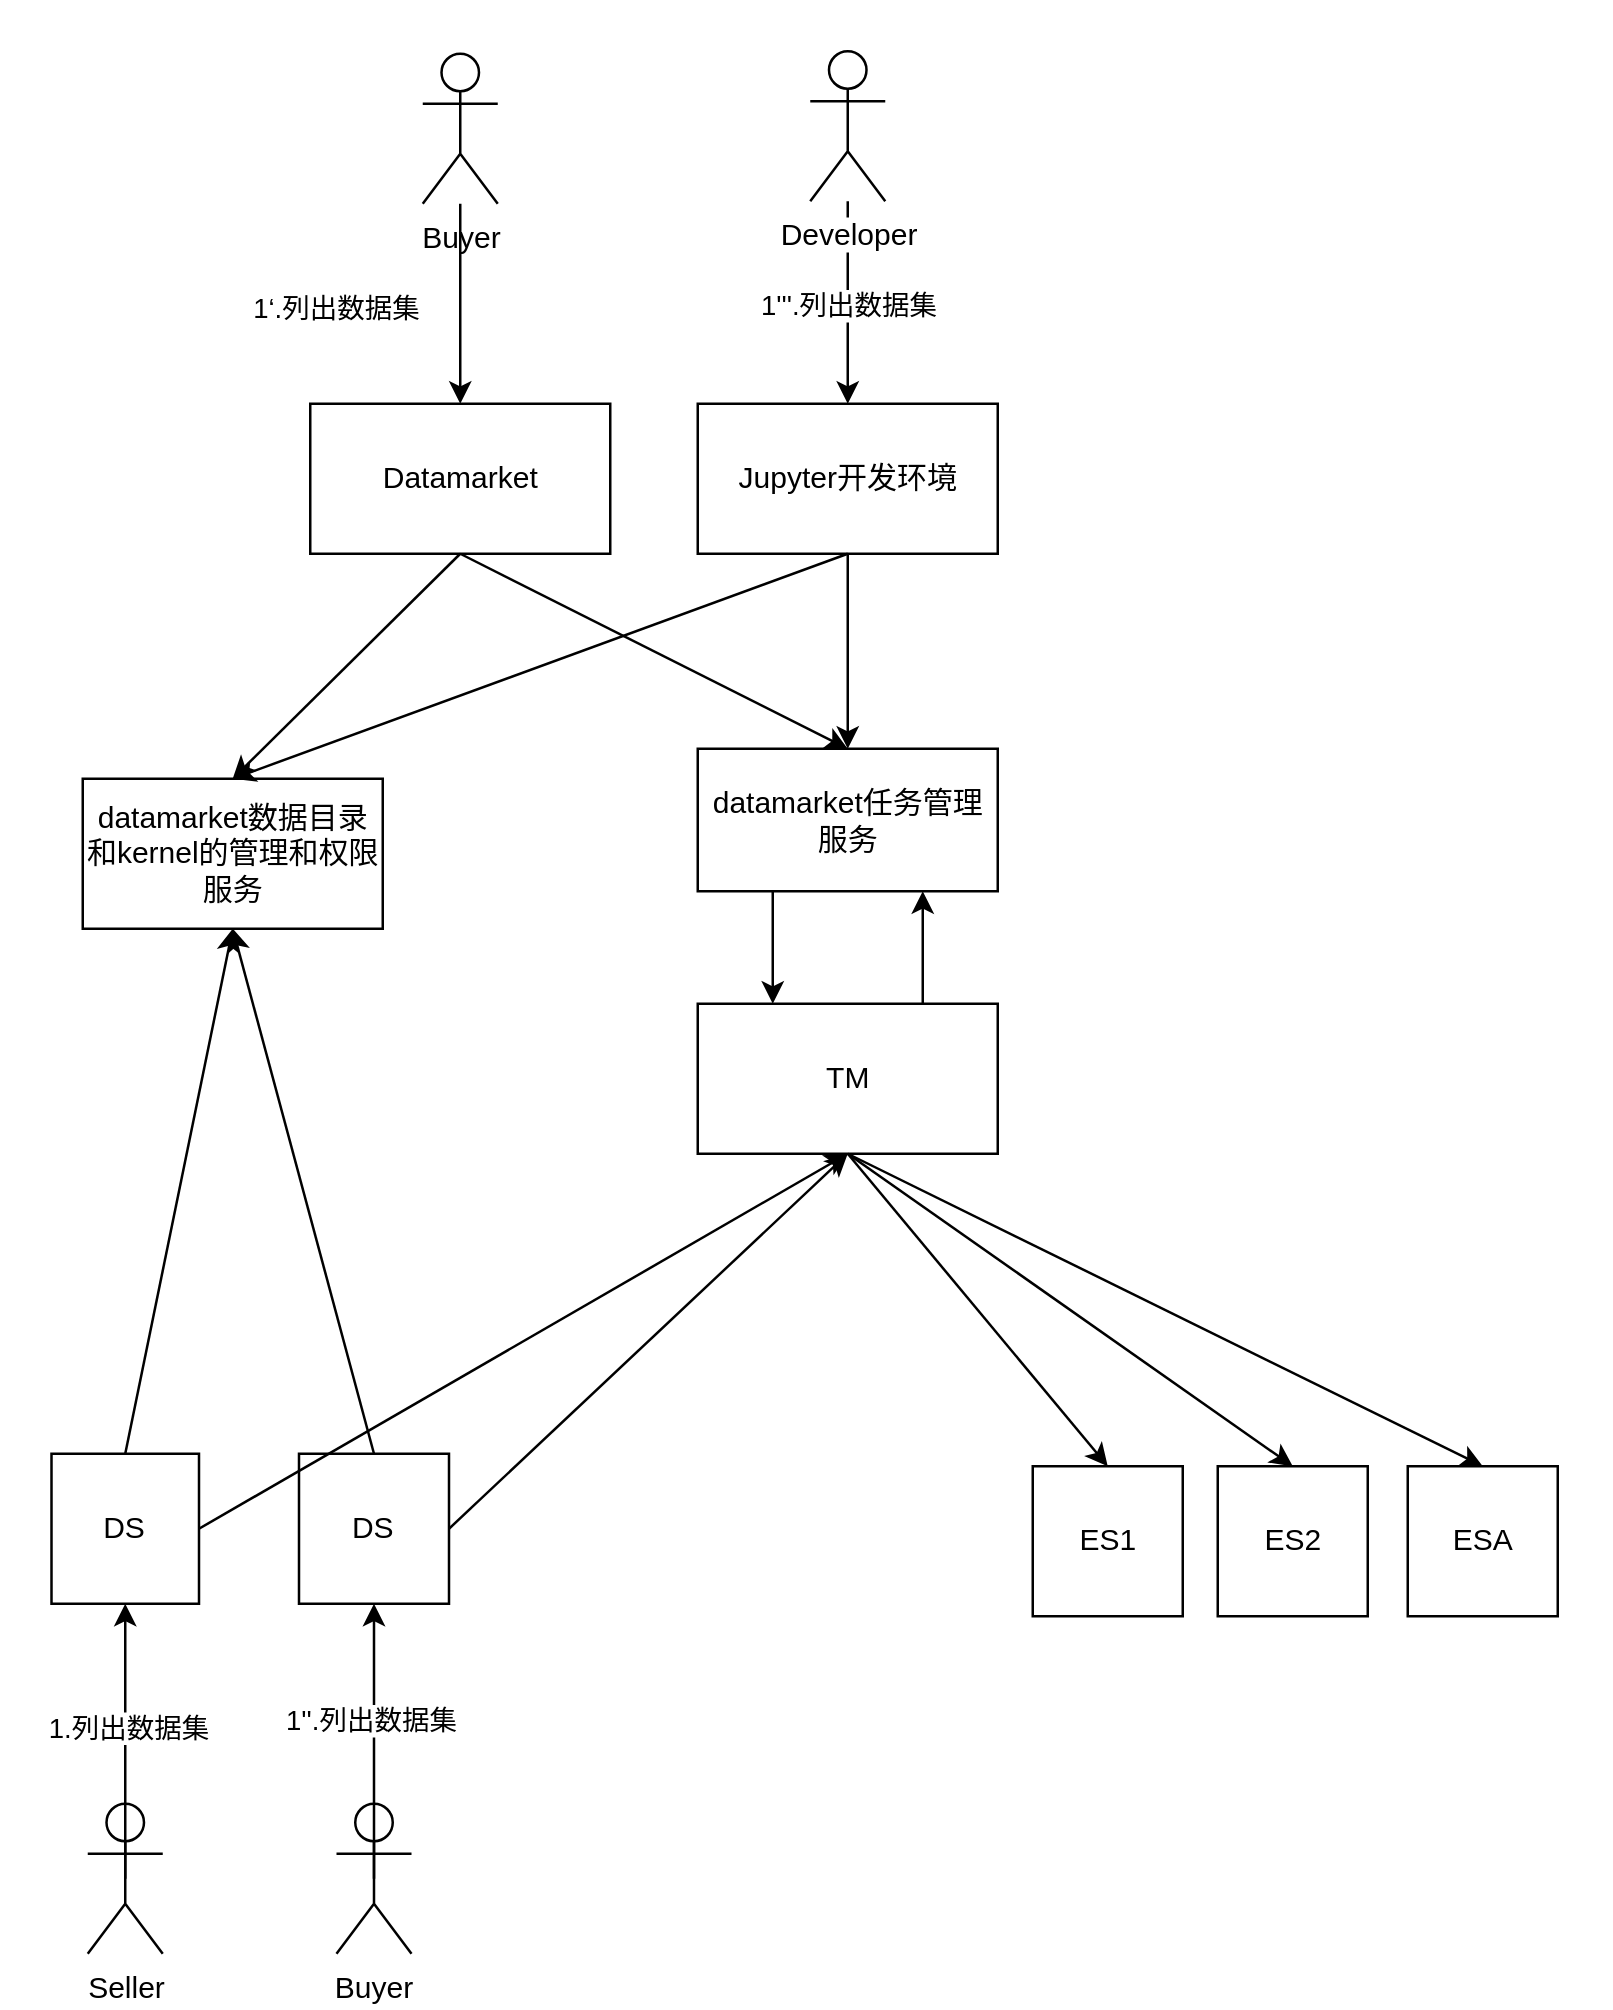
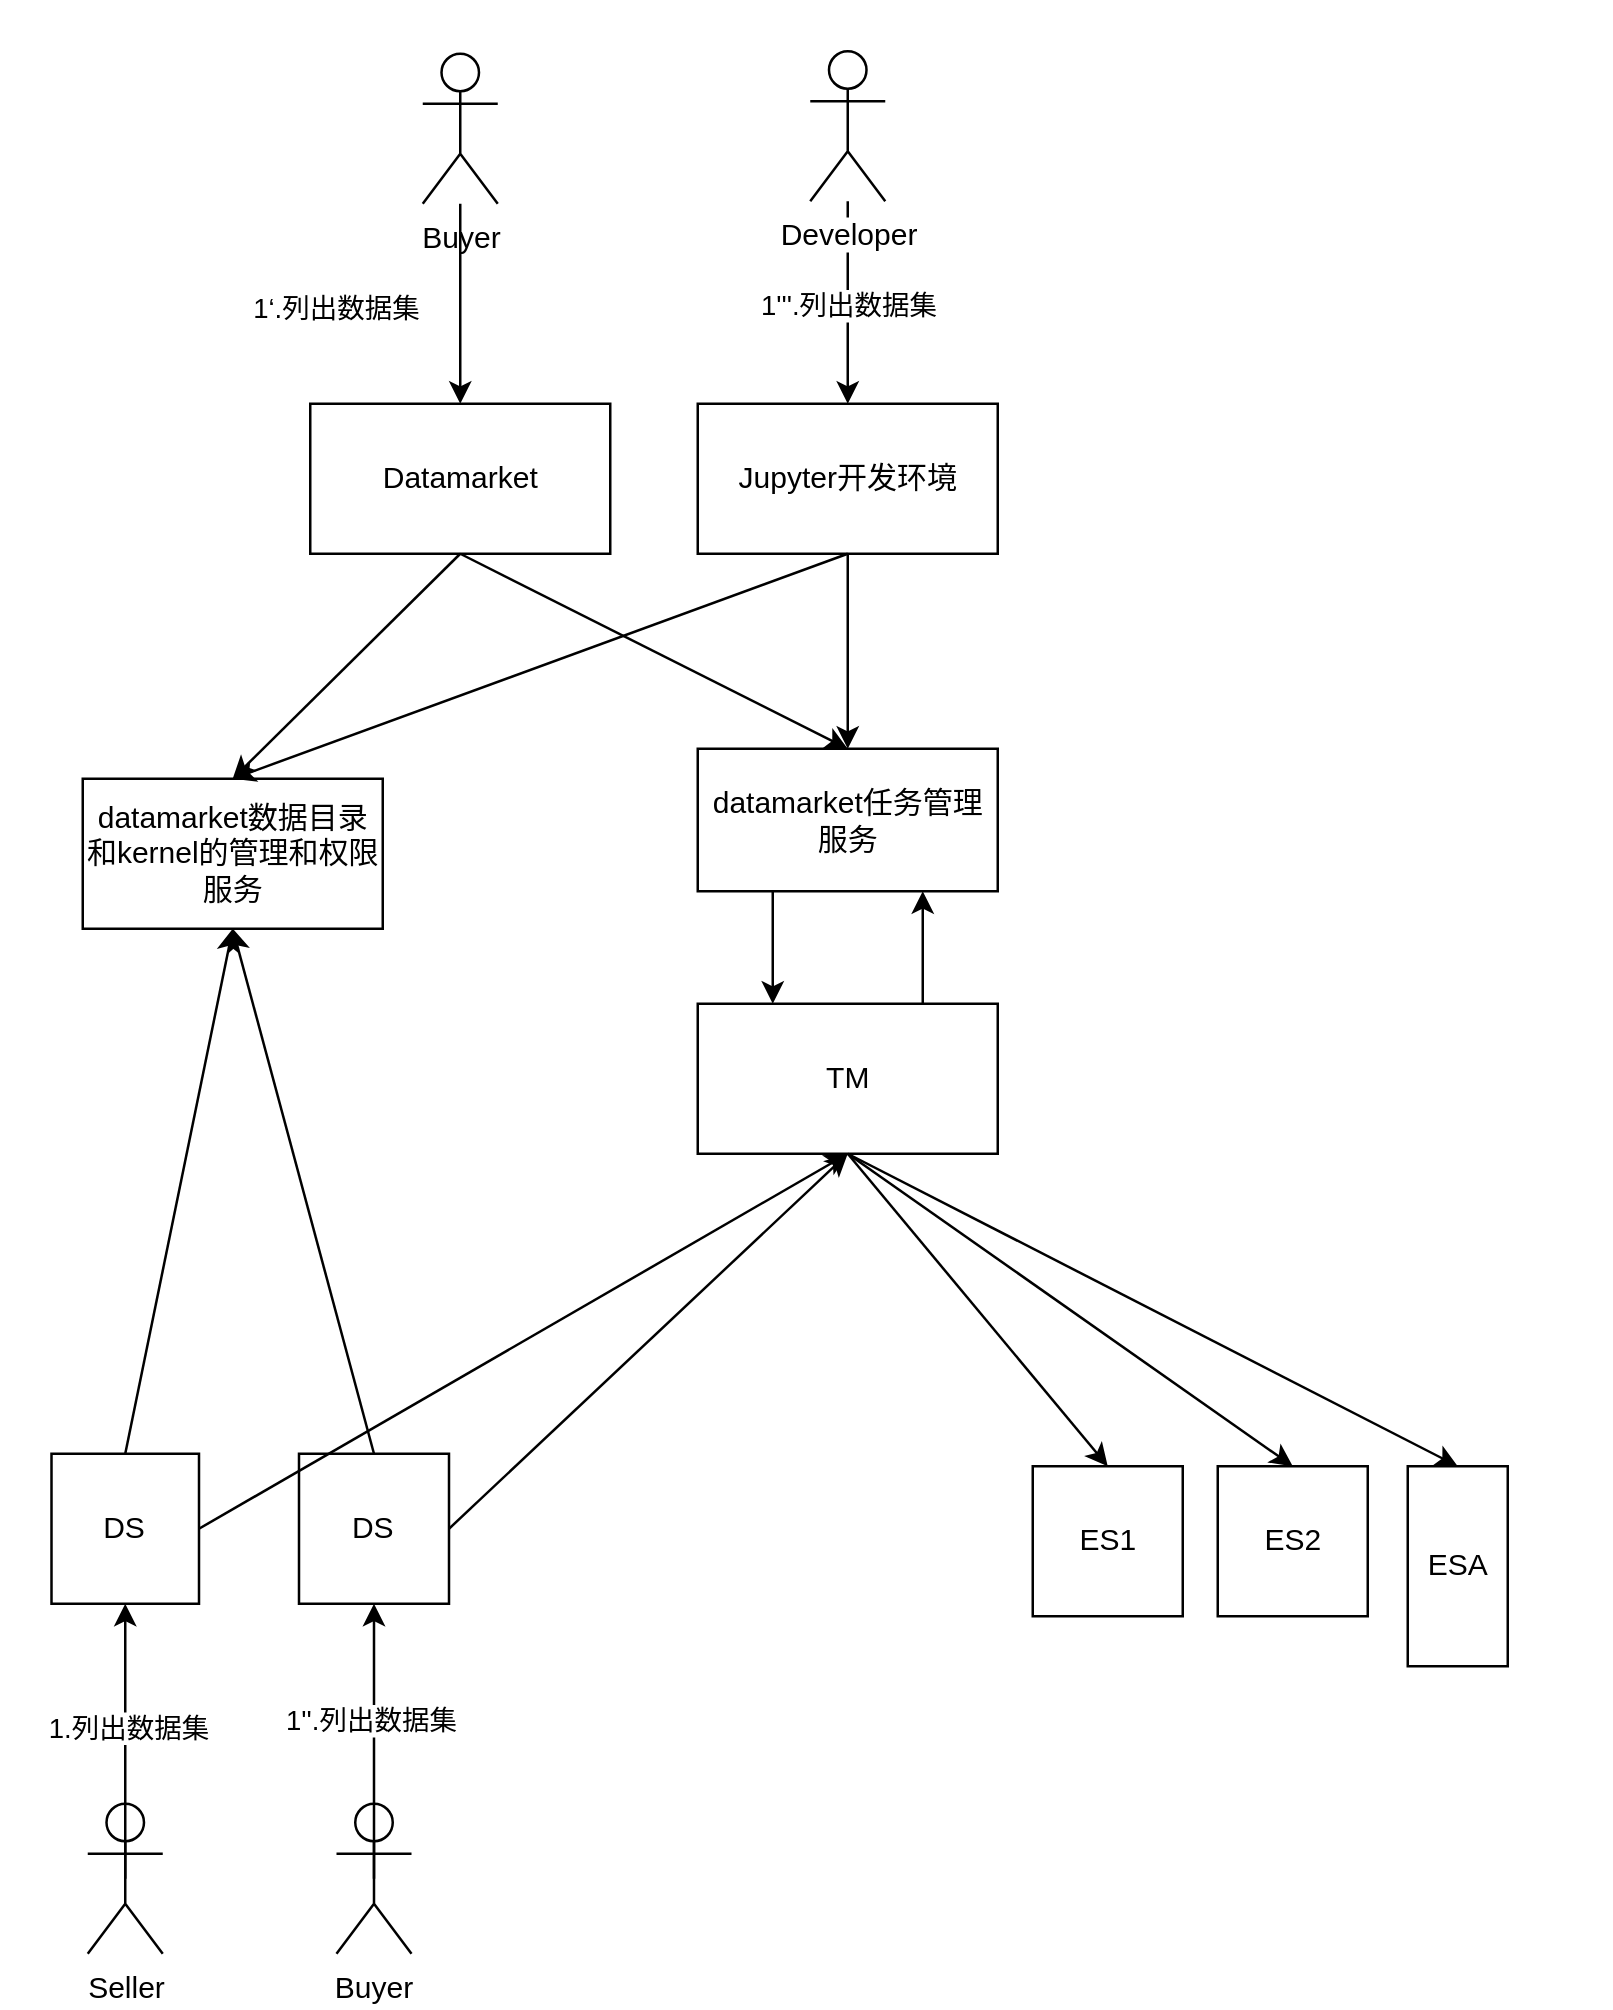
node "ESA": size 150x150 -> 100x200
